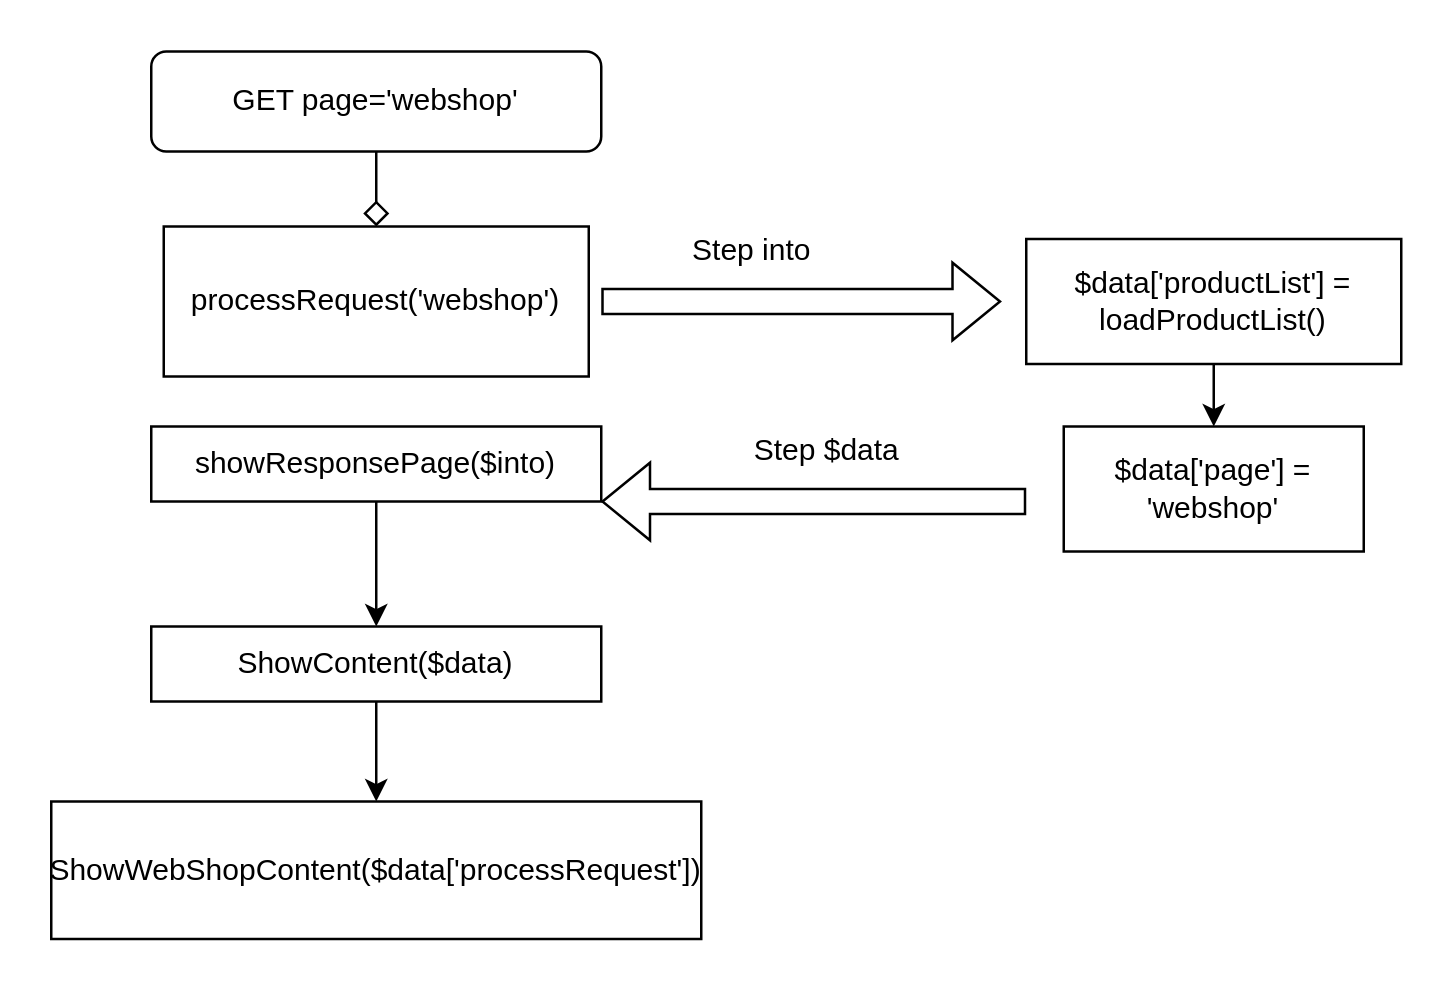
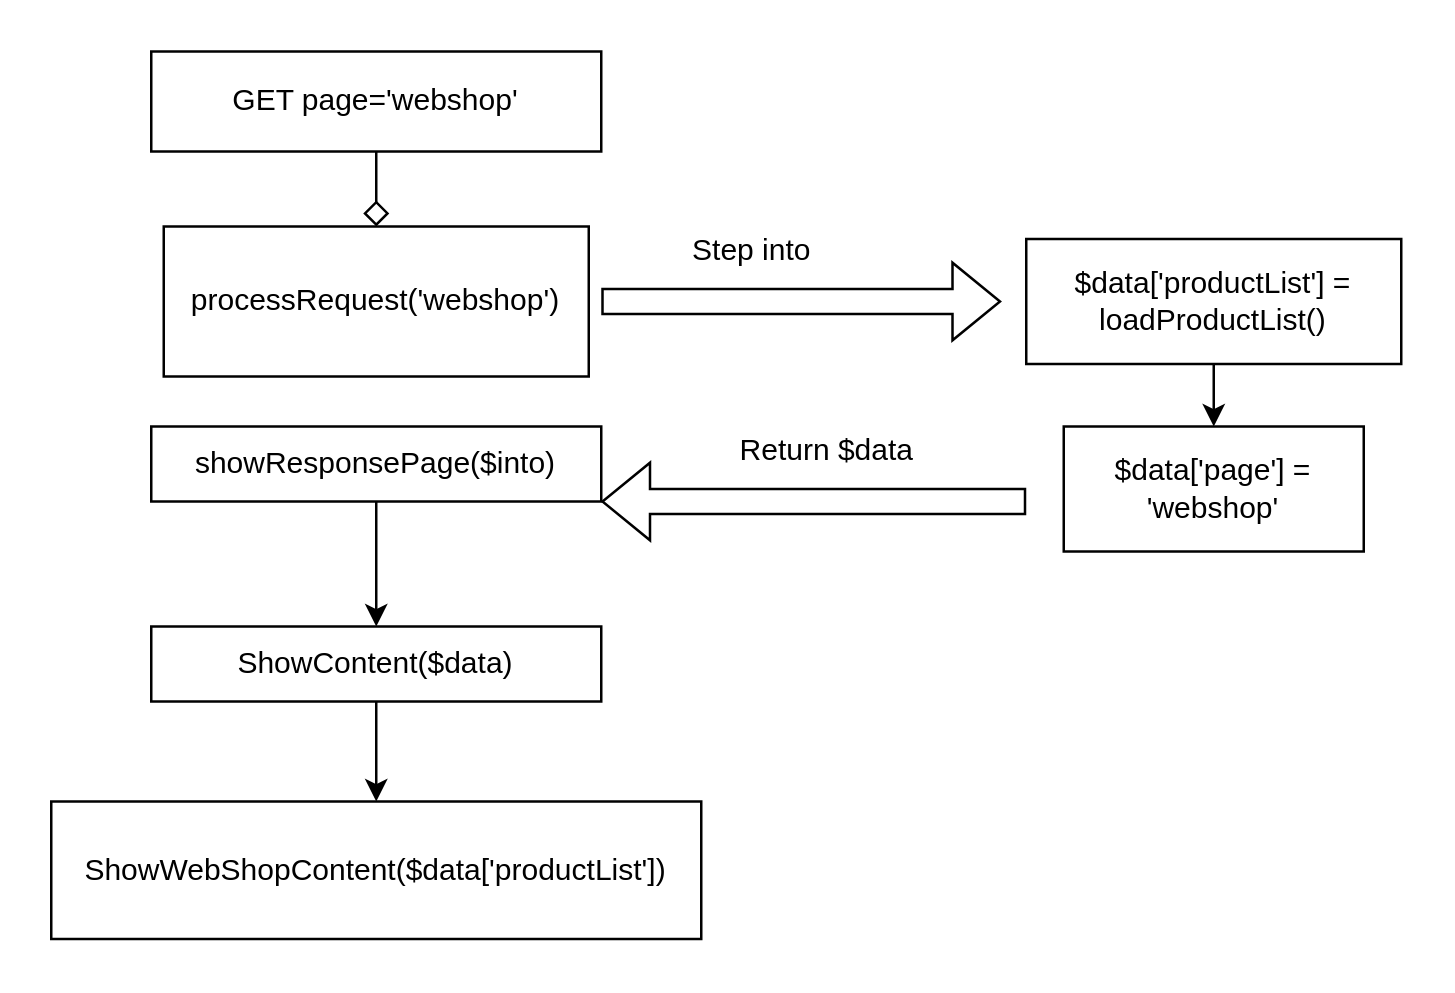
node "GET page='webshop'": shape rounded rectangle -> rectangle
node "Step $data": label "Step $data" -> "Return $data"
node "ShowWebShopContent($data['processRequest'])": label "ShowWebShopContent($data['processRequest'])" -> "ShowWebShopContent($data['productList'])"
